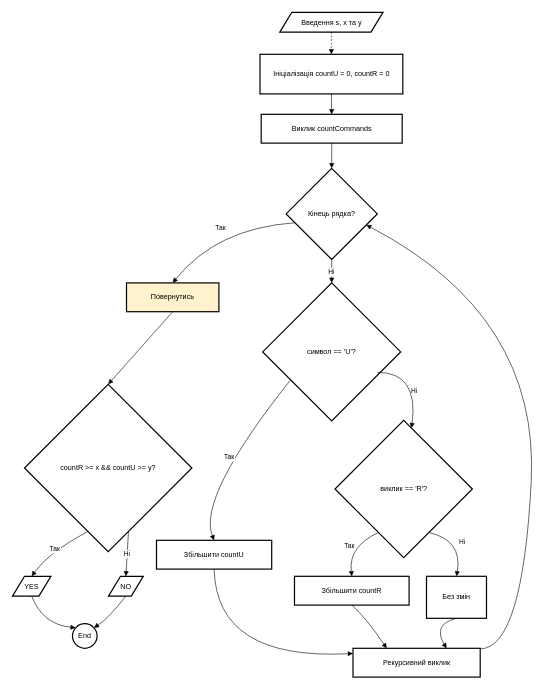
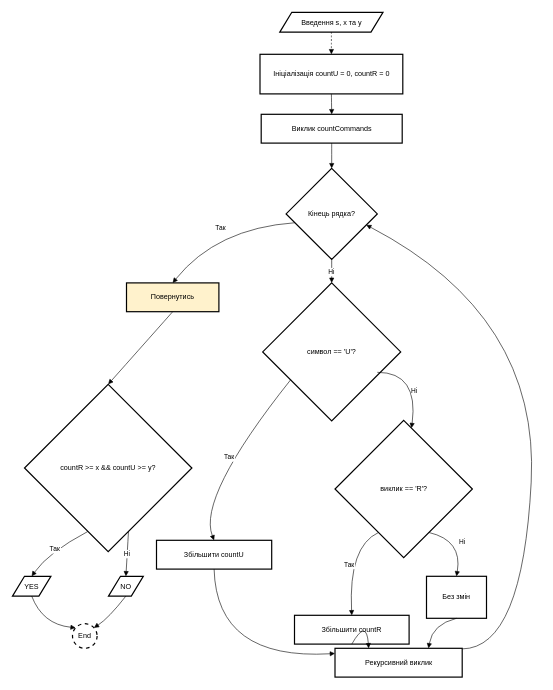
node "Збільшити countR": moved (352, 591) -> (352, 630)
node "End": style solid -> dashed
node "Рекурсивний виклик": moved (416, 663) -> (398, 663)
